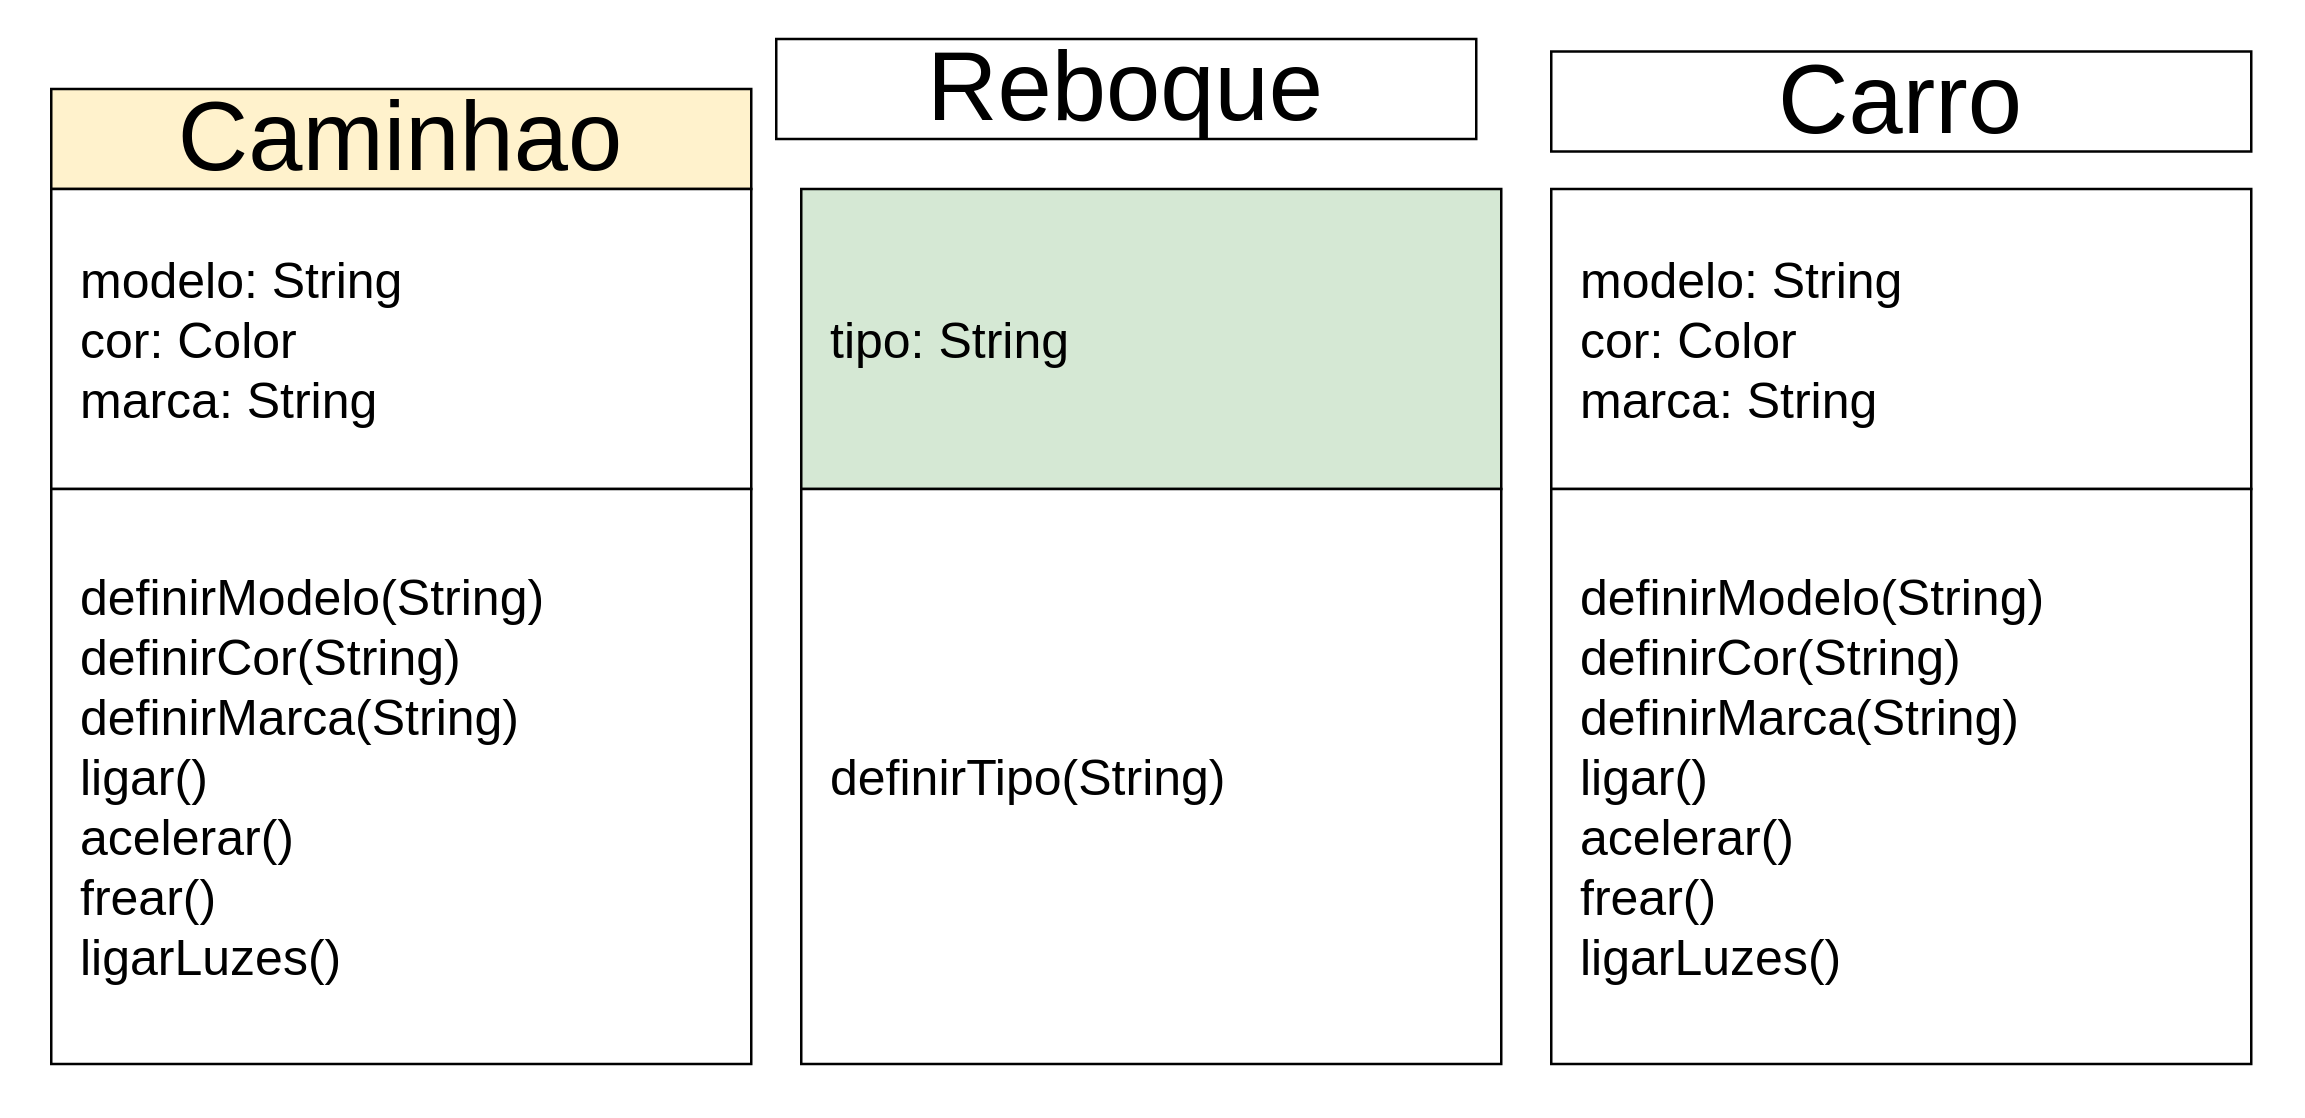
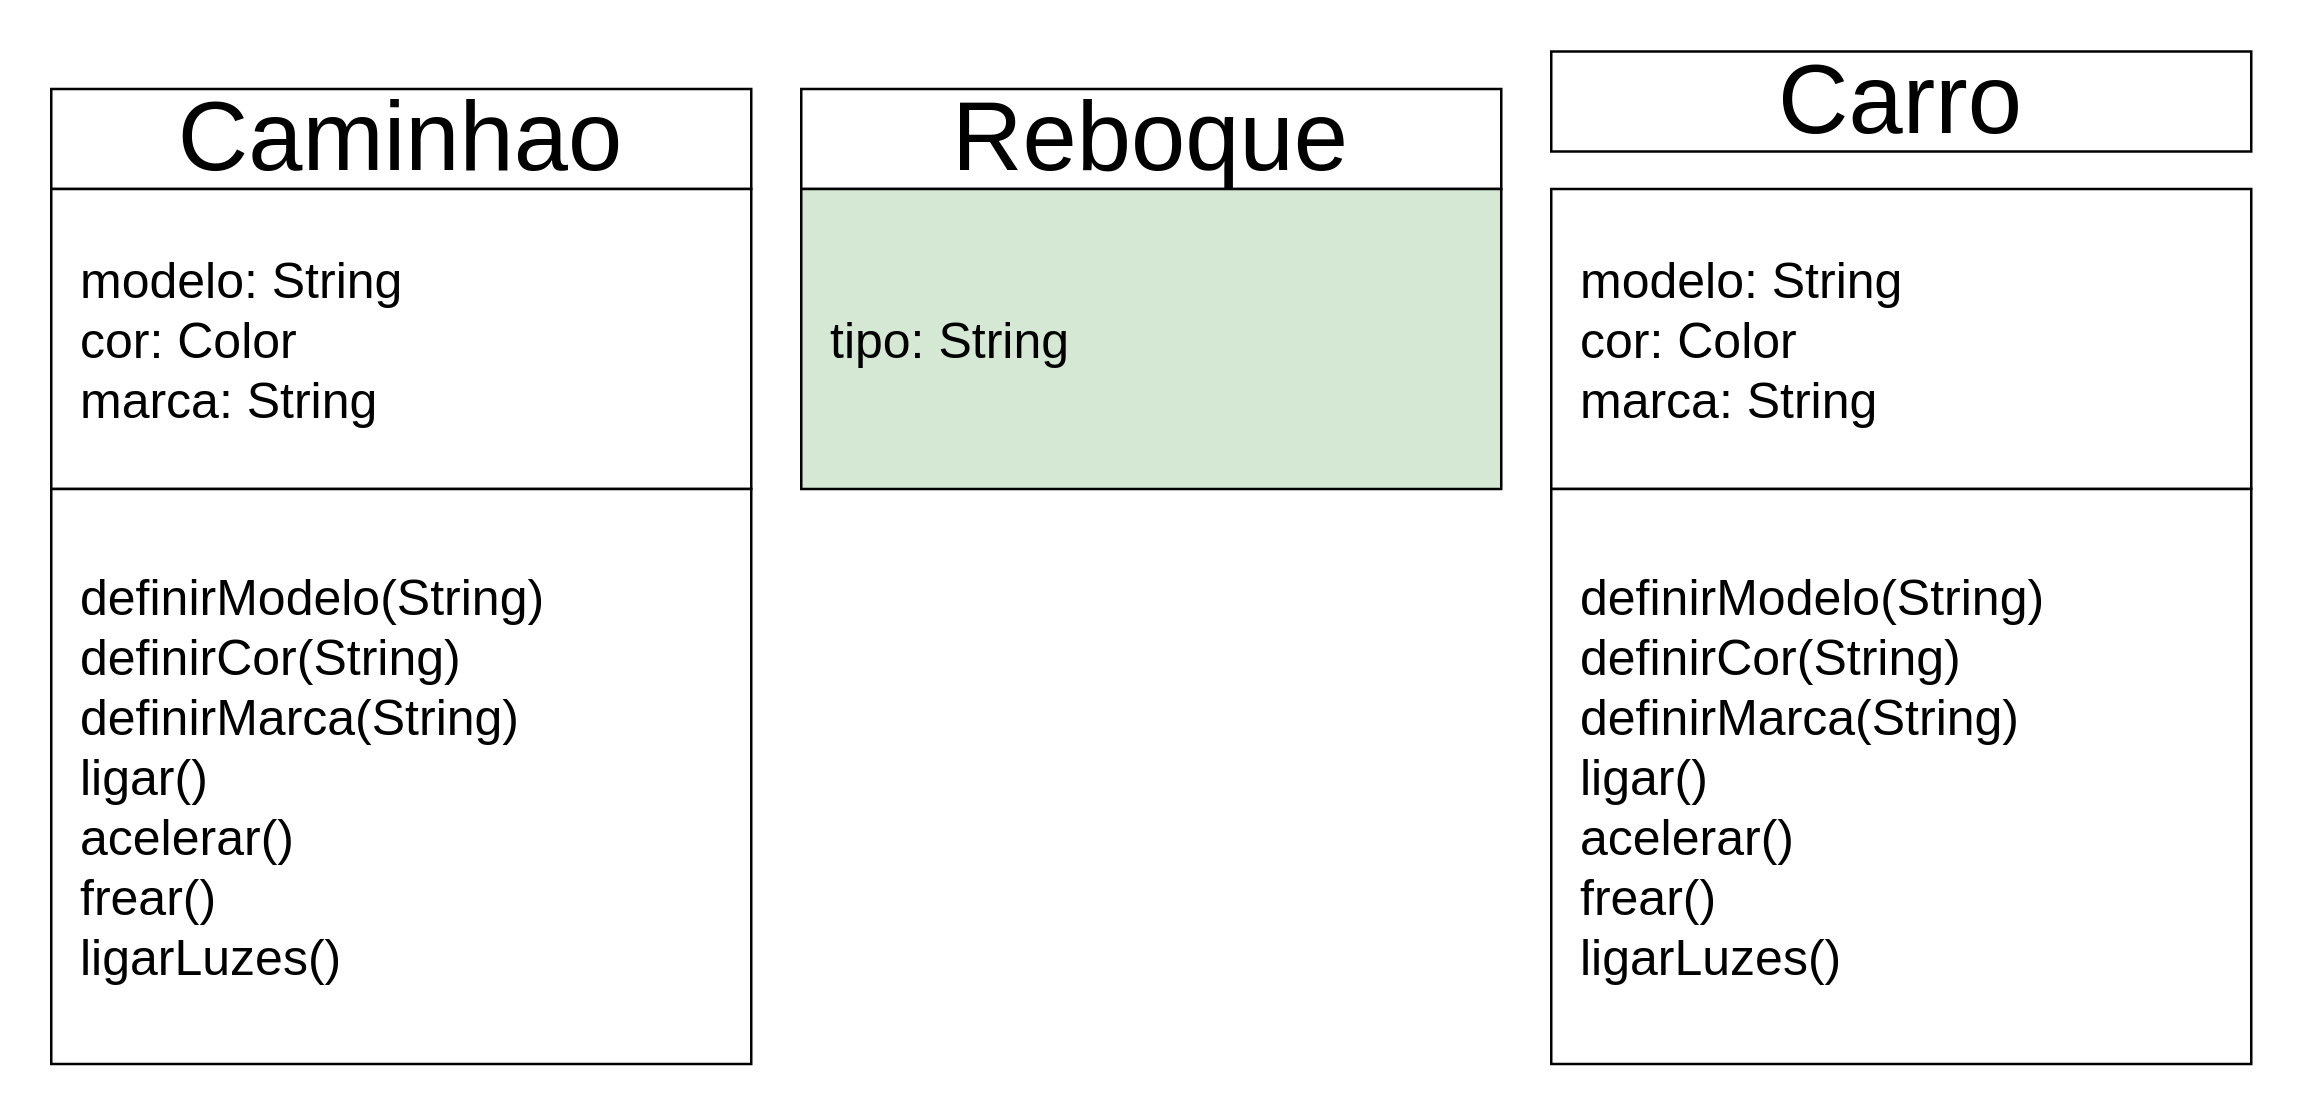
node "Reboque": moved (1126, 89) -> (1151, 139)
node "Caminhao": fillcolor #fff2cc -> #ffffff
node "definirTipo(String)": removed
